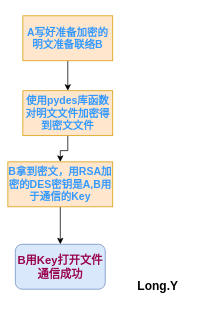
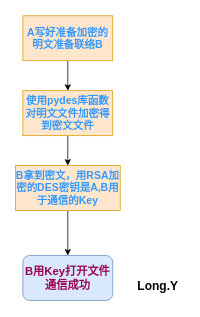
node "B拿到密文，用RSA加密的DES密钥是A,B用于通信的Key": moved (60, 184) -> (68, 188)
node "B用Key打开文件通信成功": moved (60, 267) -> (68, 278)
